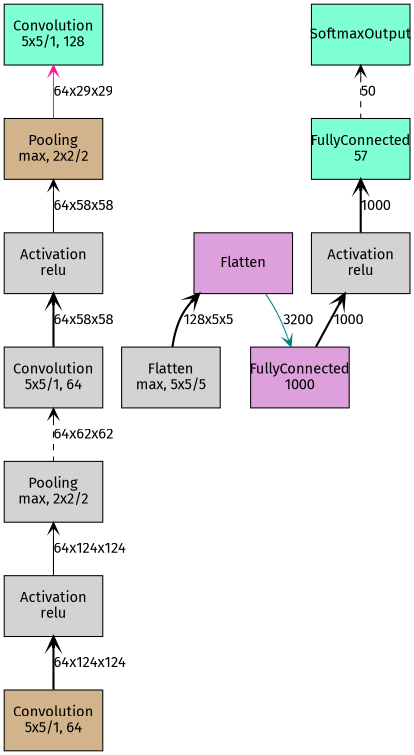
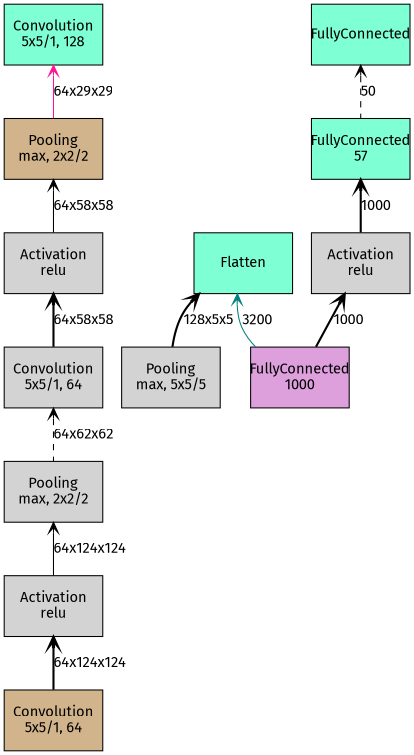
node "SoftmaxOutput": label "SoftmaxOutput" -> "FullyConnected"
node "Flatten": fillcolor plum -> aquamarine
edge "Flatten" -> "FullyConnected 1000": reversed
node "Flatten max, 5x5/5": label "Flatten max, 5x5/5" -> "Pooling max, 5x5/5"
